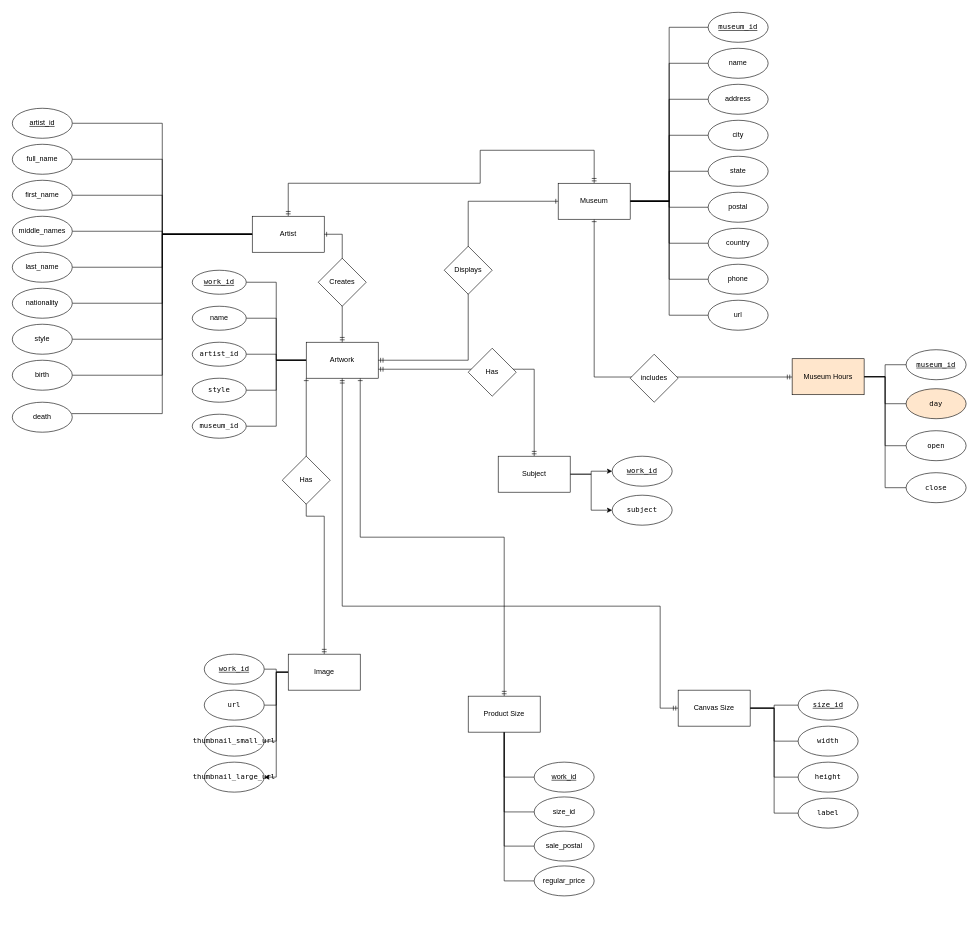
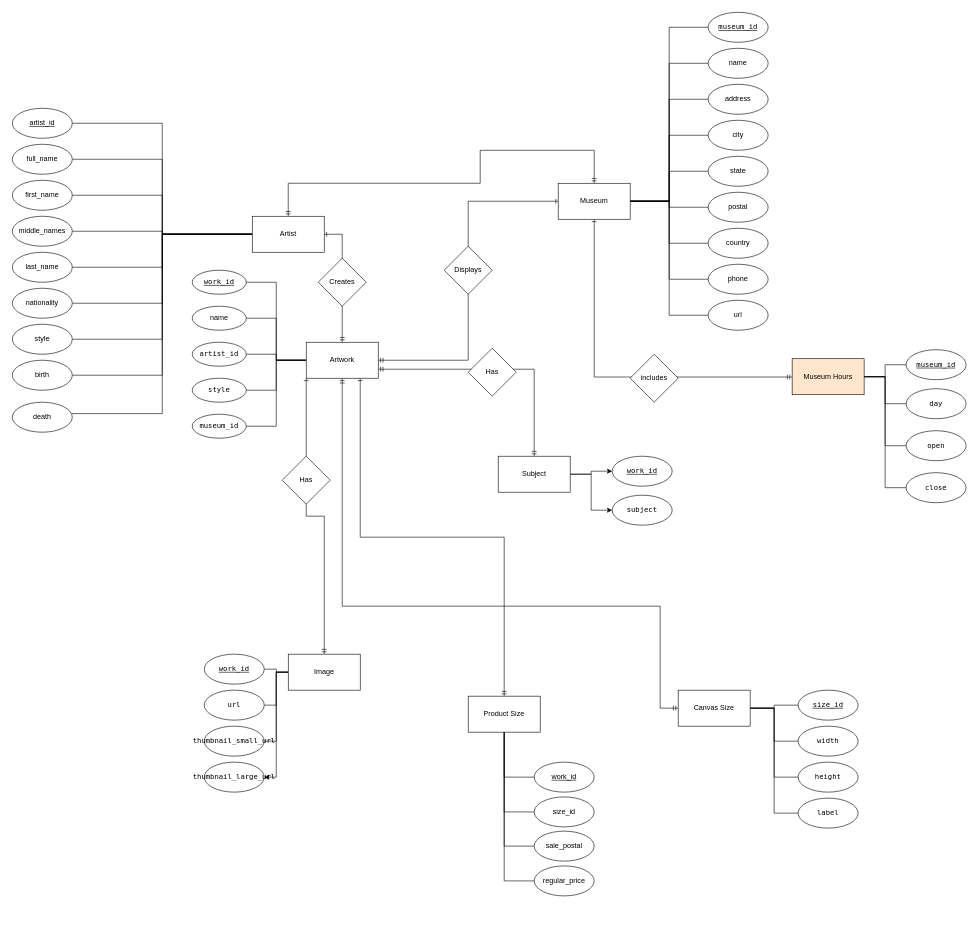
node "day": fillcolor #ffe6cc -> #ffffff
